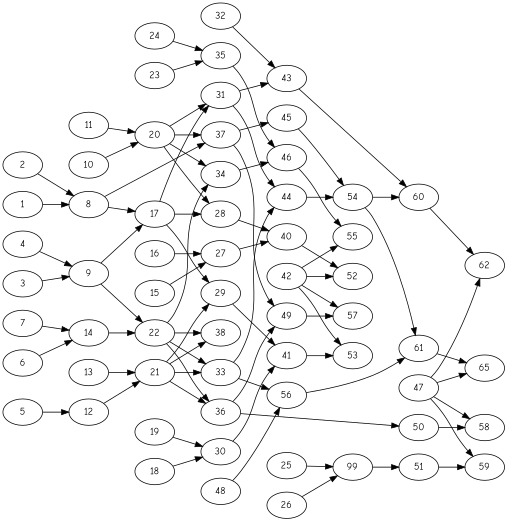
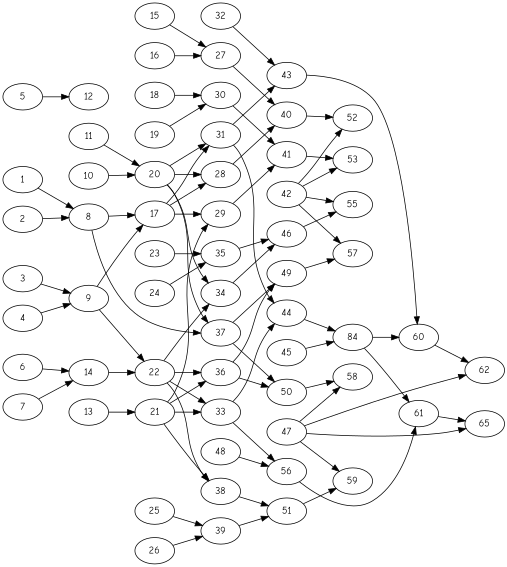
edge "37" -> "45": now "37" -> "50"
node "54": label "54" -> "84"
edge "12" -> "21": removed
node "99": label "99" -> "39"
edge "38" -> "51": added
